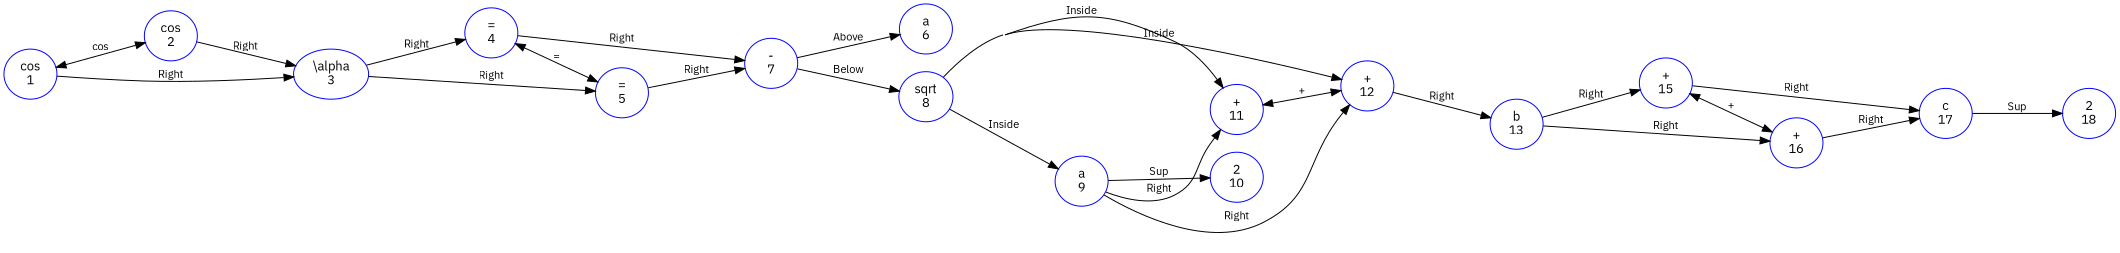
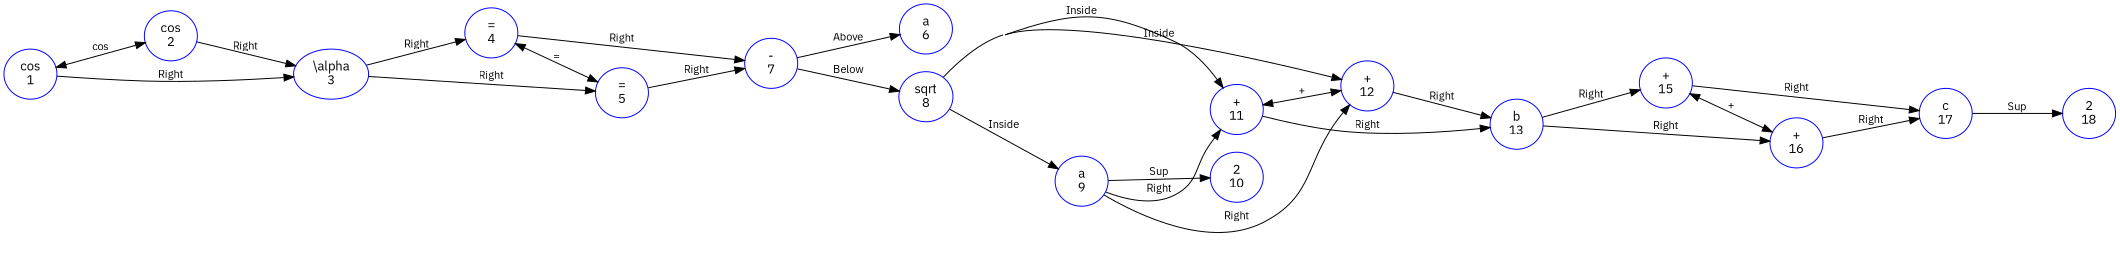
edge "+ 11" -> "b 13": added, label "Right"
